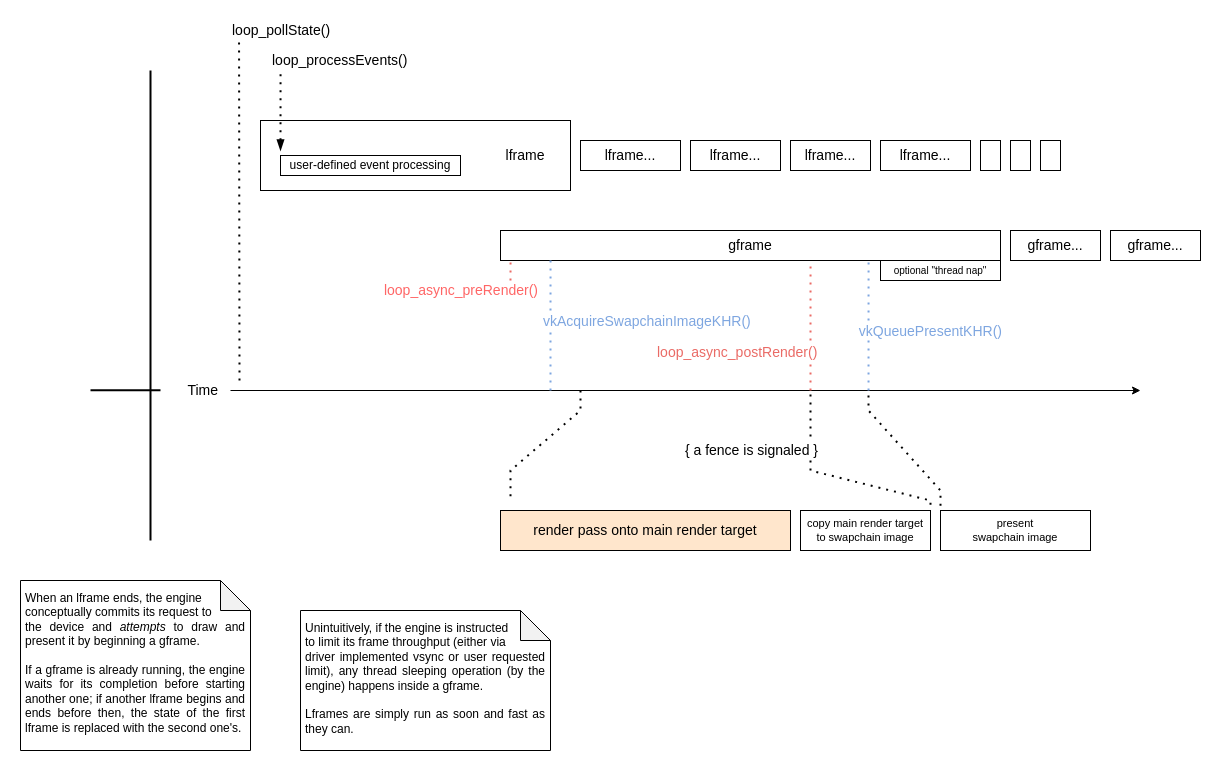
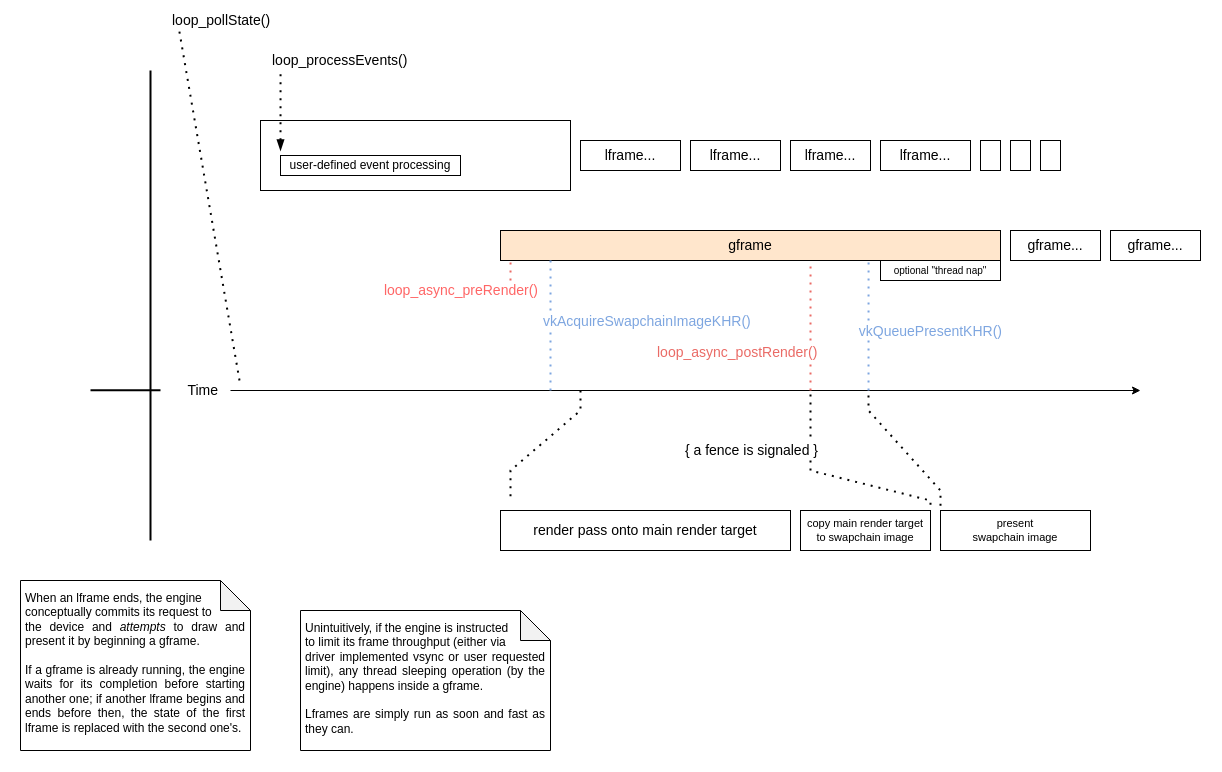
node "loop_pollState()": moved (306, 31) -> (246, 21)
node "lframe": removed
node "gframe": fillcolor #ffffff -> #ffe6cc
node "render pass onto main render target": fillcolor #ffe6cc -> #ffffff
